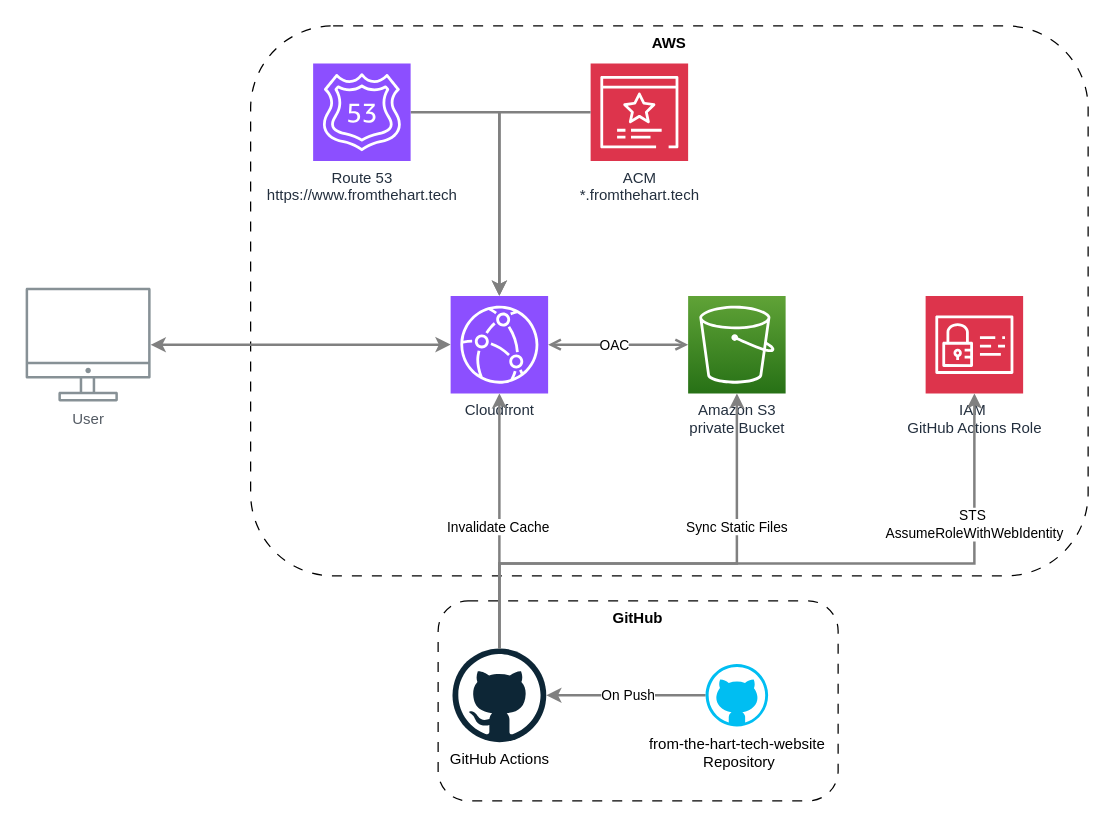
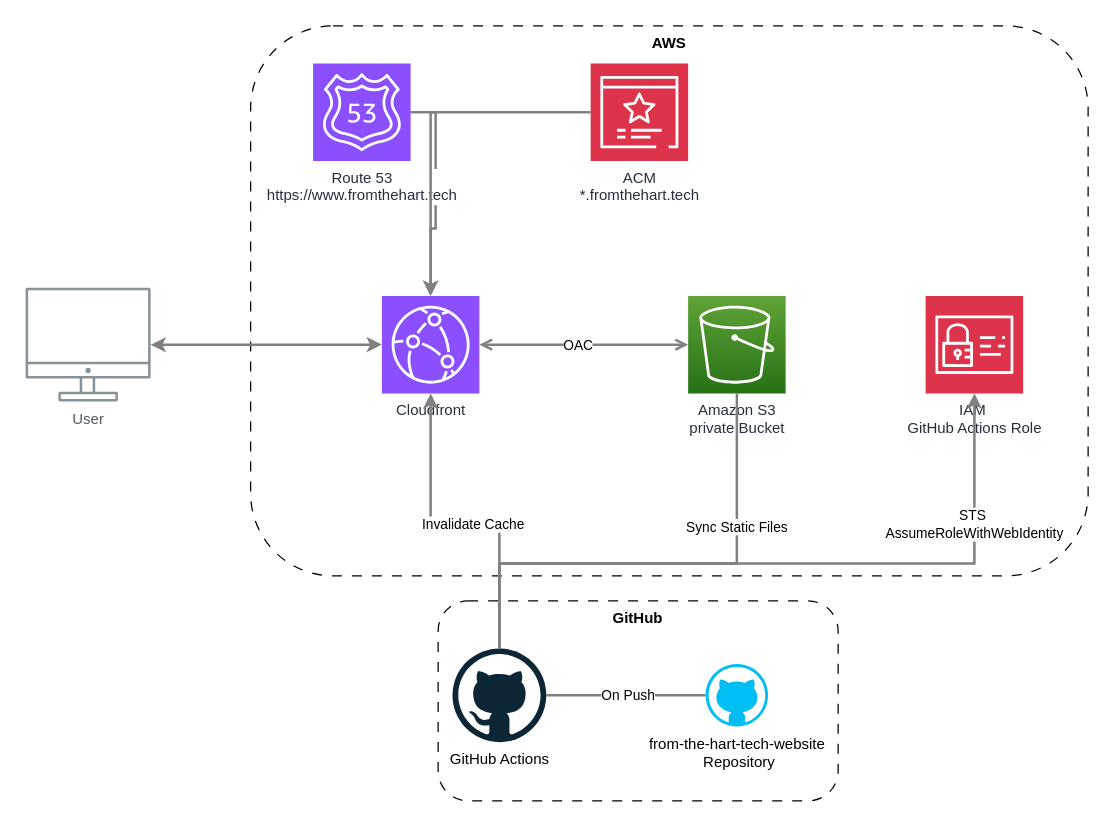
node "Cloudfront": moved (499, 344) -> (431, 344)
edge "GitHub Actions" -> "Amazon S3 private Bucket": arrowhead classic -> none
edge "from-the-hart-tech-website Repository" -> "GitHub Actions": arrowhead classic -> none
